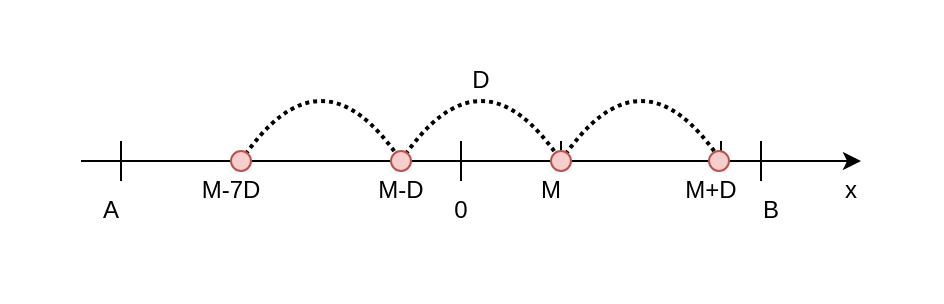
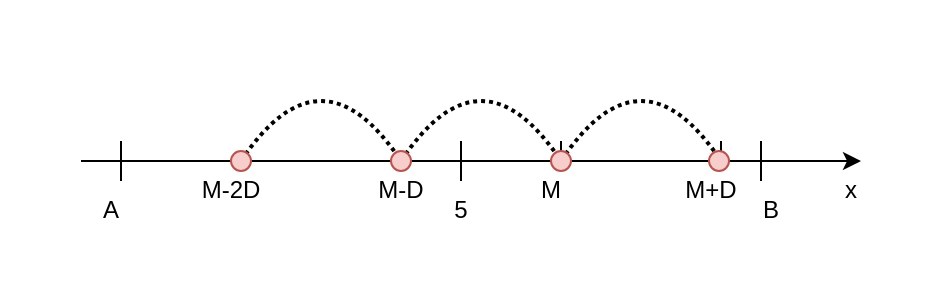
node "D": removed
node "M-7D": label "M-7D" -> "M-2D"
node "0": label "0" -> "5"
